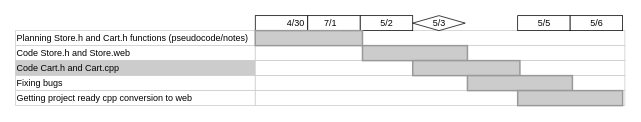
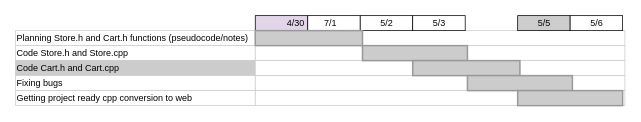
node "4/30": fillcolor #ffffff -> #e1d5e7
node "5/3": shape diamond -> rectangle
node "5/5": fillcolor #ffffff -> #cccccc
node "Code Store.h and Store.web": label "Code Store.h and Store.web" -> "Code Store.h and Store.cpp"
